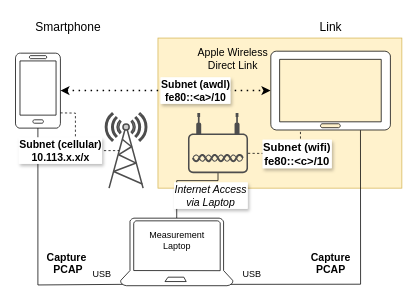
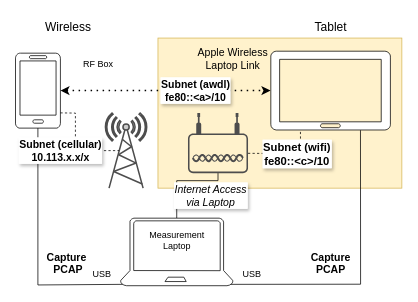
node "Smartphone": label "Smartphone" -> "Wireless"
node "Link": label "Link" -> "Tablet"
node "Apple Wireless Direct Link": label "Apple Wireless Direct Link" -> "Apple Wireless Laptop Link"
node "RF Box": added
